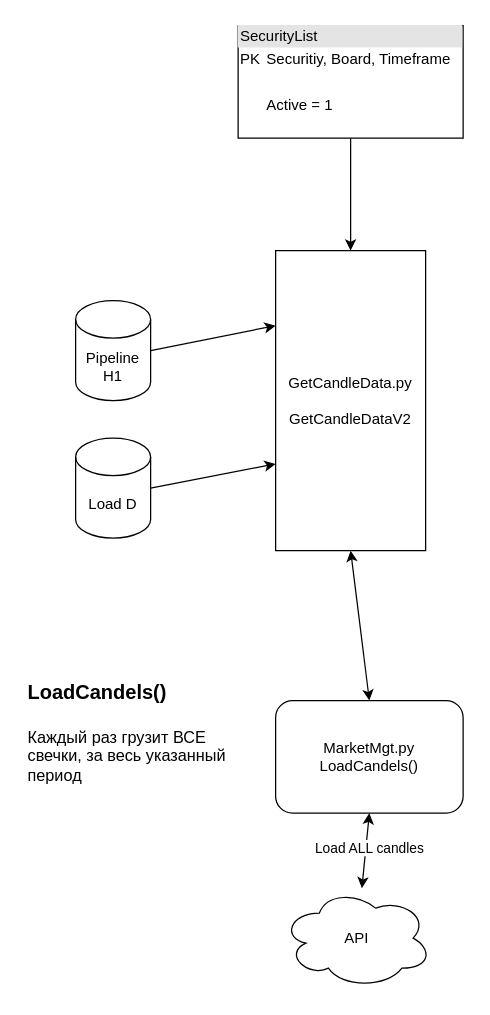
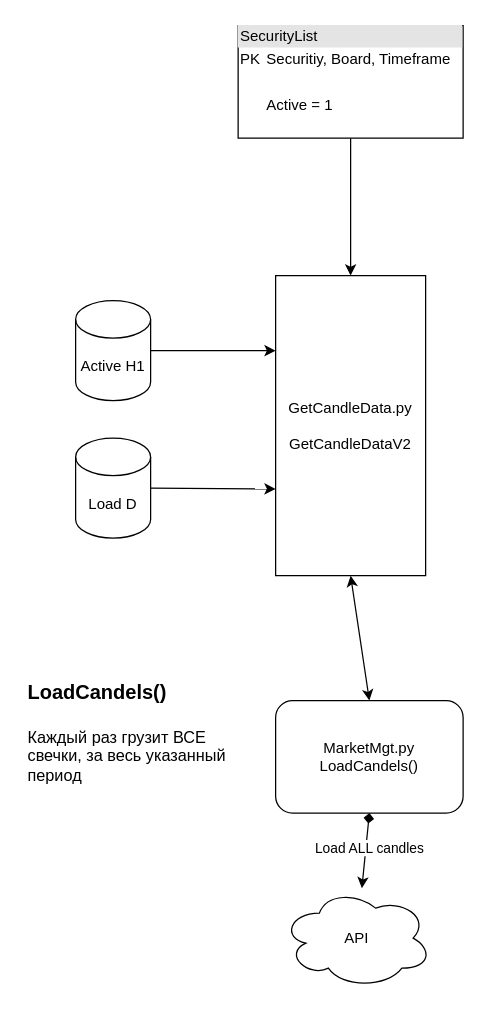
node "Pipeline H1": label "Pipeline H1" -> "Active H1"
node "GetCandleData.py GetCandleDataV2": moved (351, 401) -> (351, 426)
edge "MarketMgt.py LoadCandels()" -- "API": arrowhead classic -> diamond
